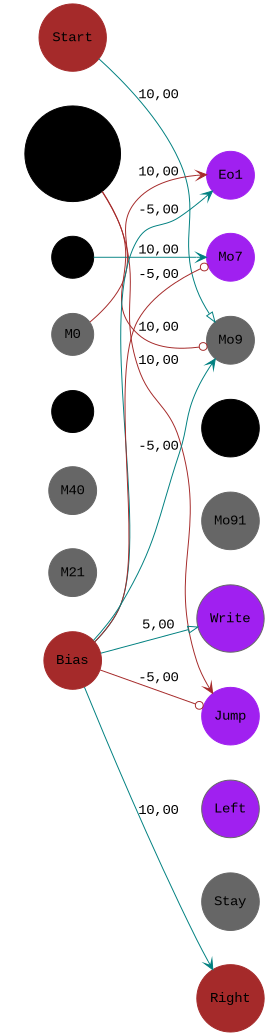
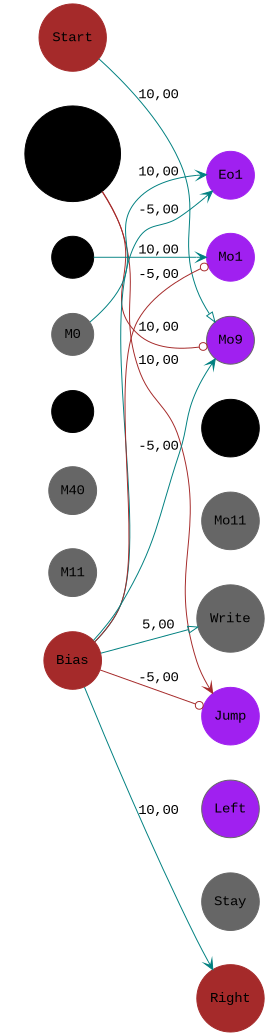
edge "M0" -> "Eo1": color brown -> teal
node "Mo7": label "Mo7" -> "Mo1"
node "Mo9": fillcolor gray40 -> purple
node "Mo91": label "Mo91" -> "Mo11"
node "M21": label "M21" -> "M11"
node "Write": fillcolor purple -> gray40
